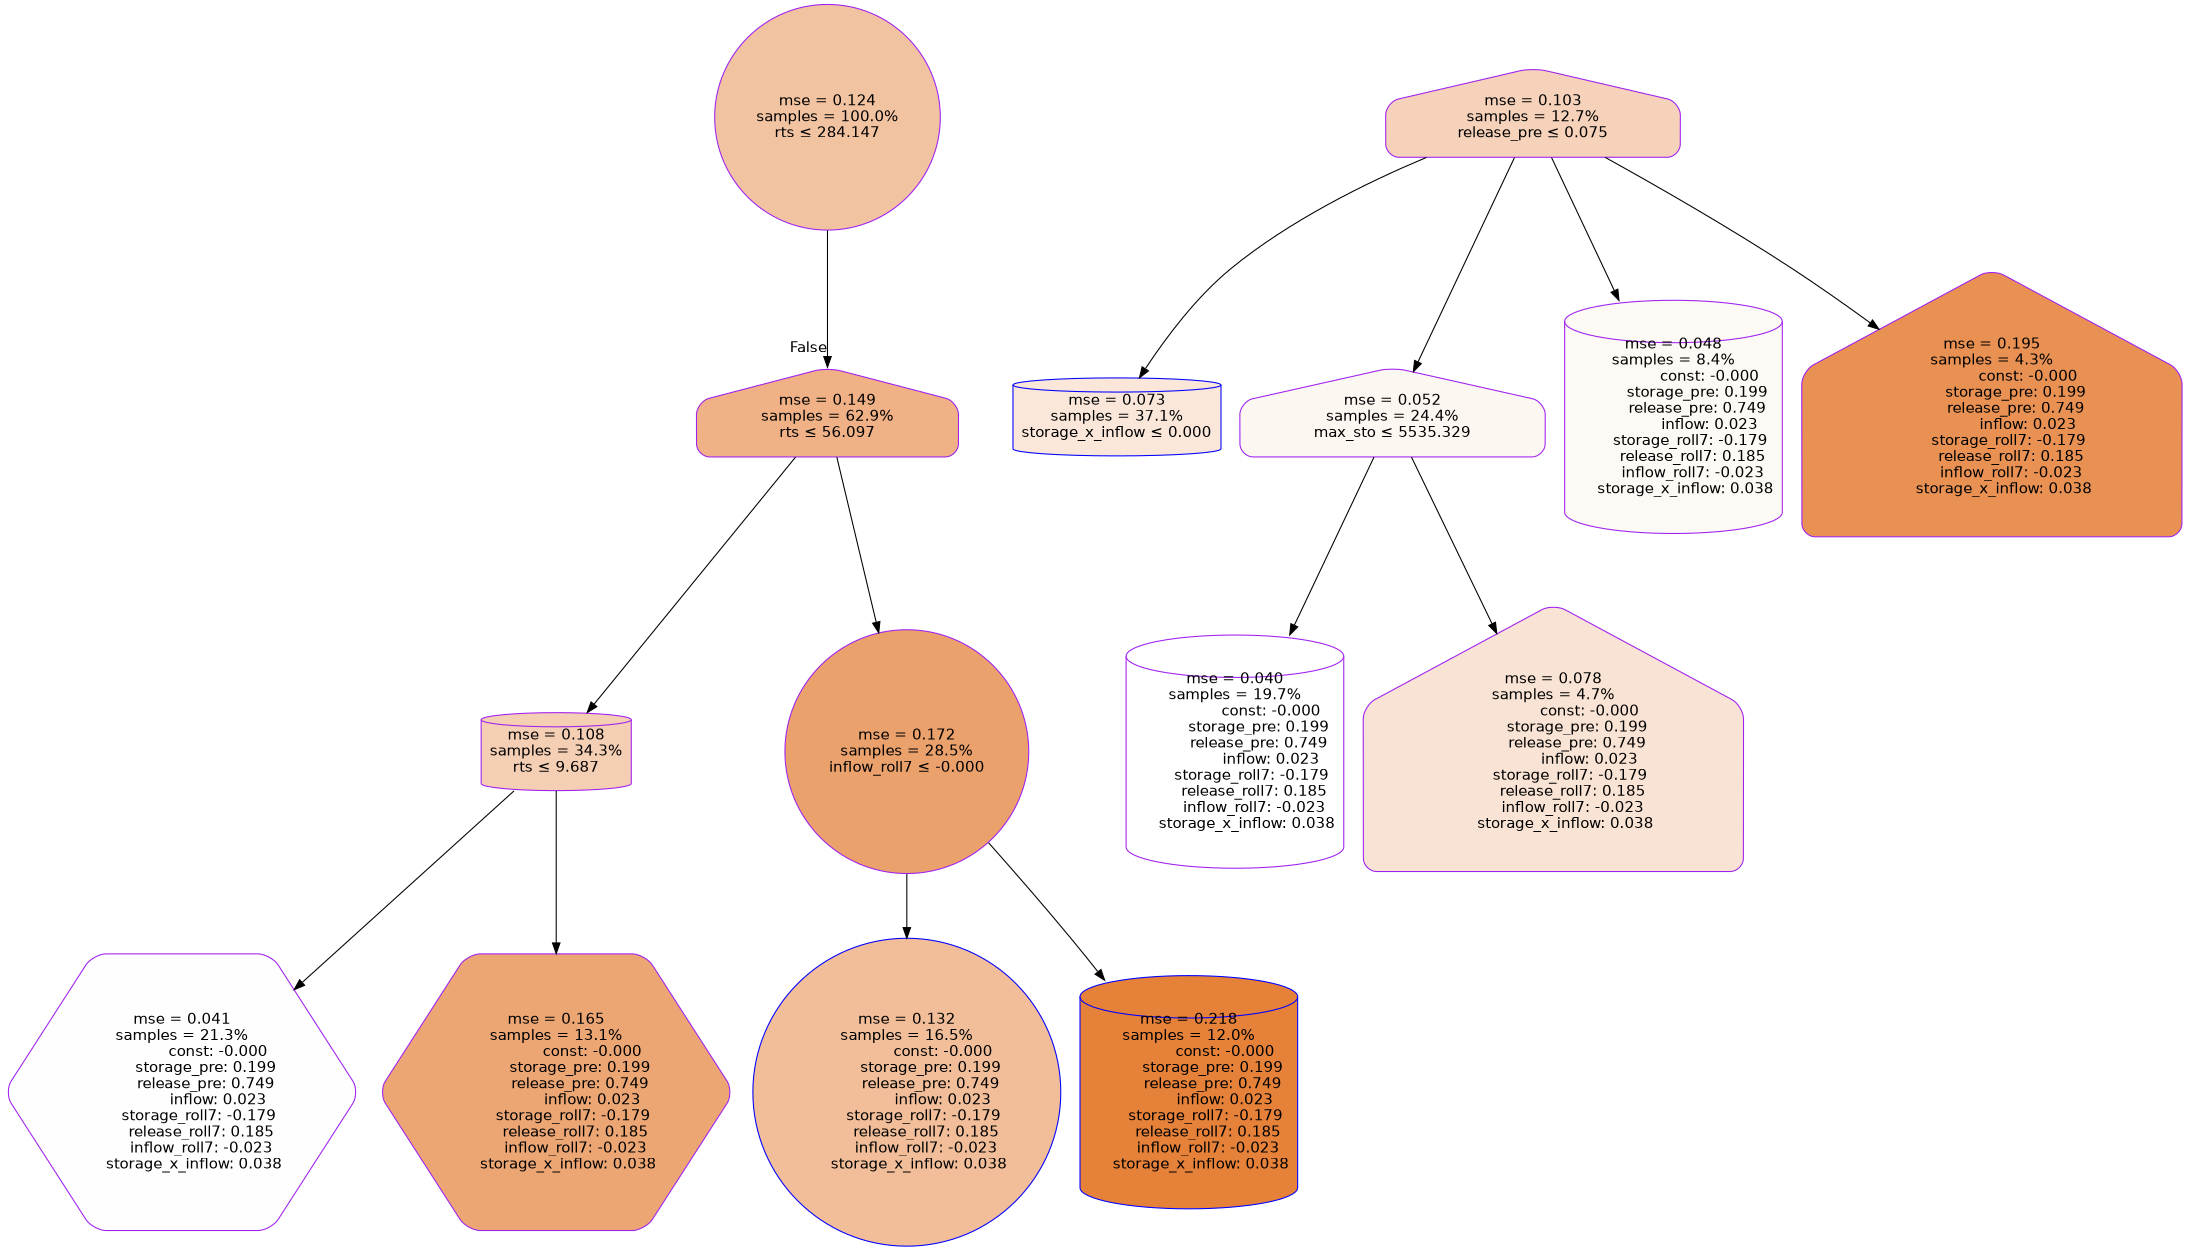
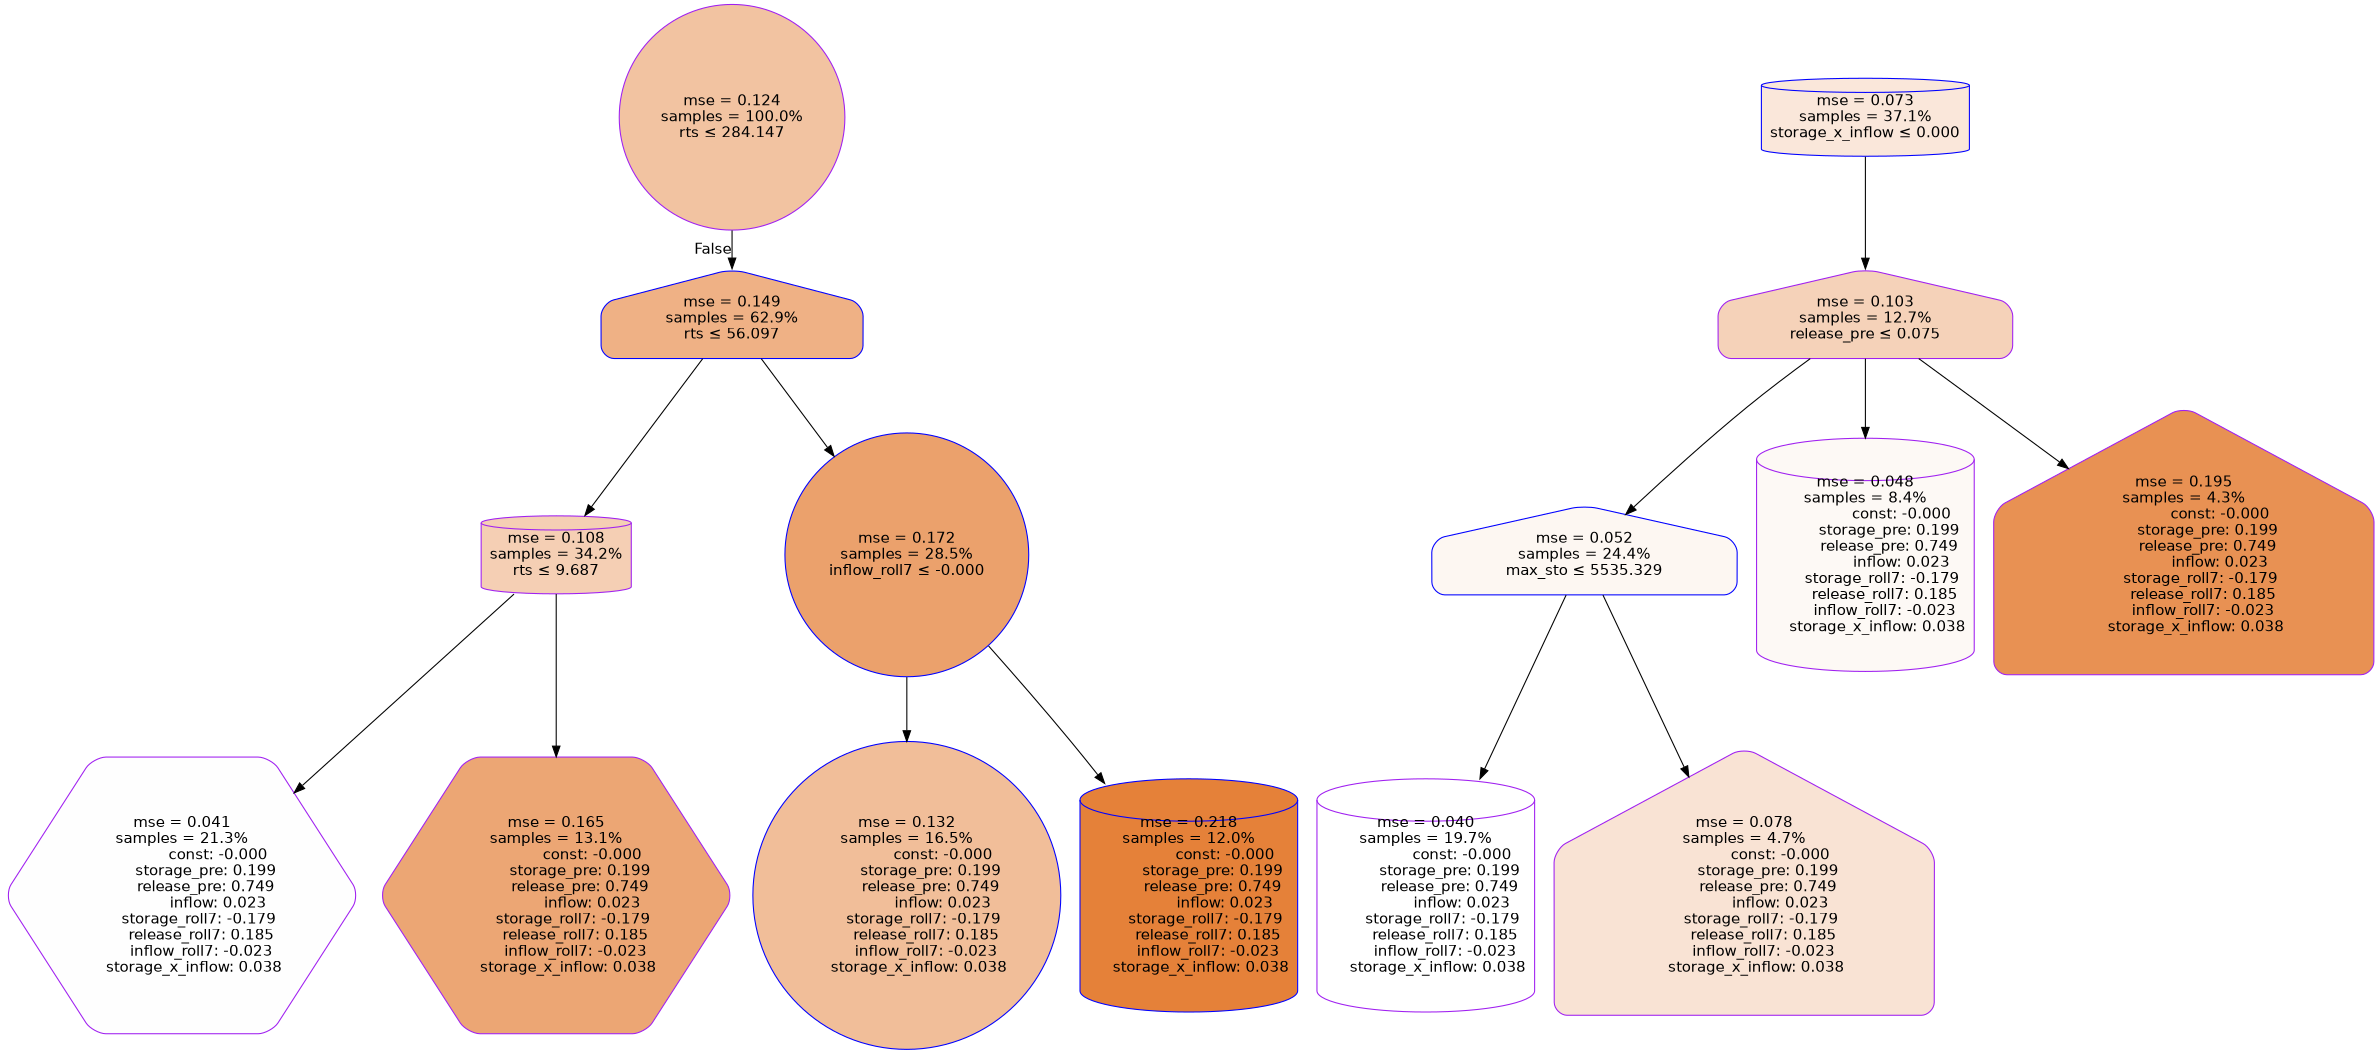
edge "mse = 0.103 samples = 12.7% release_pre ≤ 0.075" -> "mse = 0.073 samples = 37.1% storage_x_inflow ≤ 0.000": reversed
node "mse = 0.149 samples = 62.9% rts ≤ 56.097": color purple -> blue
node "mse = 0.052 samples = 24.4% max_sto ≤ 5535.329": color purple -> blue
node "mse = 0.108 samples = 34.3% rts ≤ 9.687": label "mse = 0.108 samples = 34.3% rts ≤ 9.687" -> "mse = 0.108 samples = 34.2% rts ≤ 9.687"
node "mse = 0.172 samples = 28.5% inflow_roll7 ≤ -0.000": color purple -> blue
